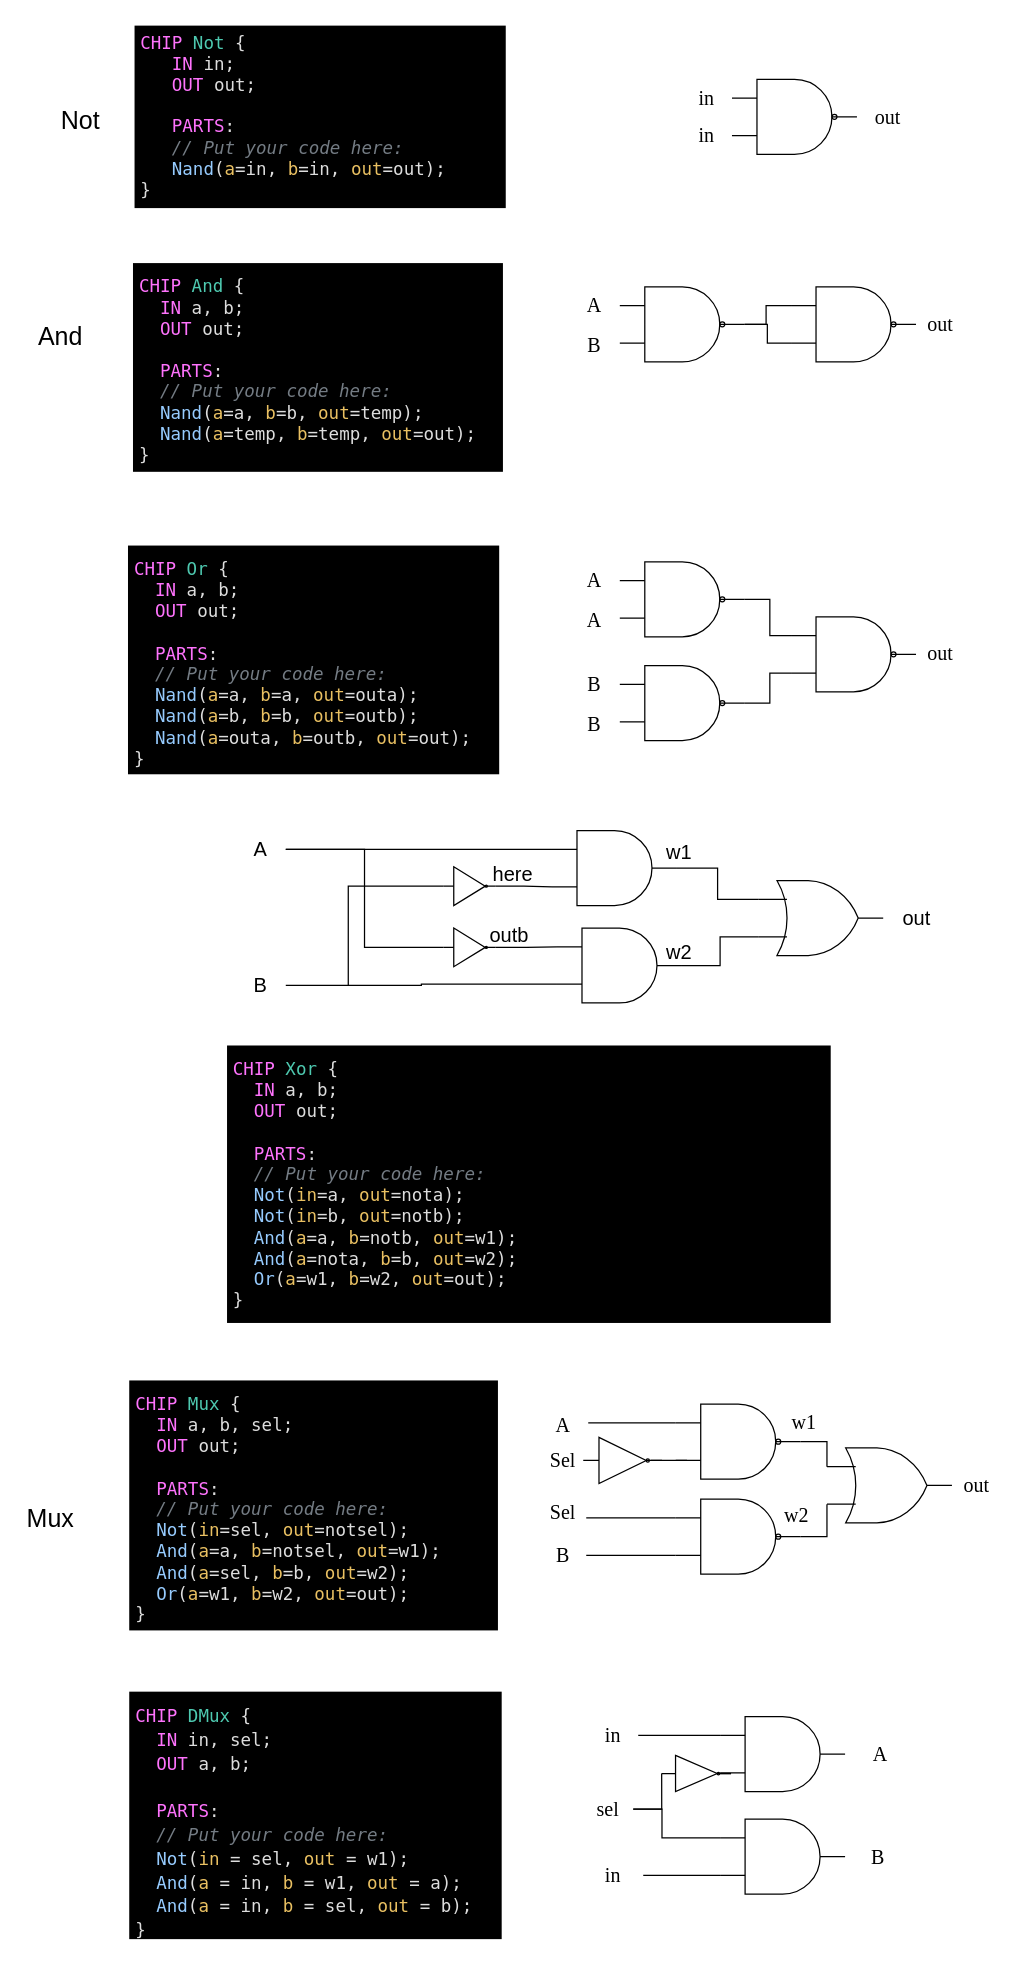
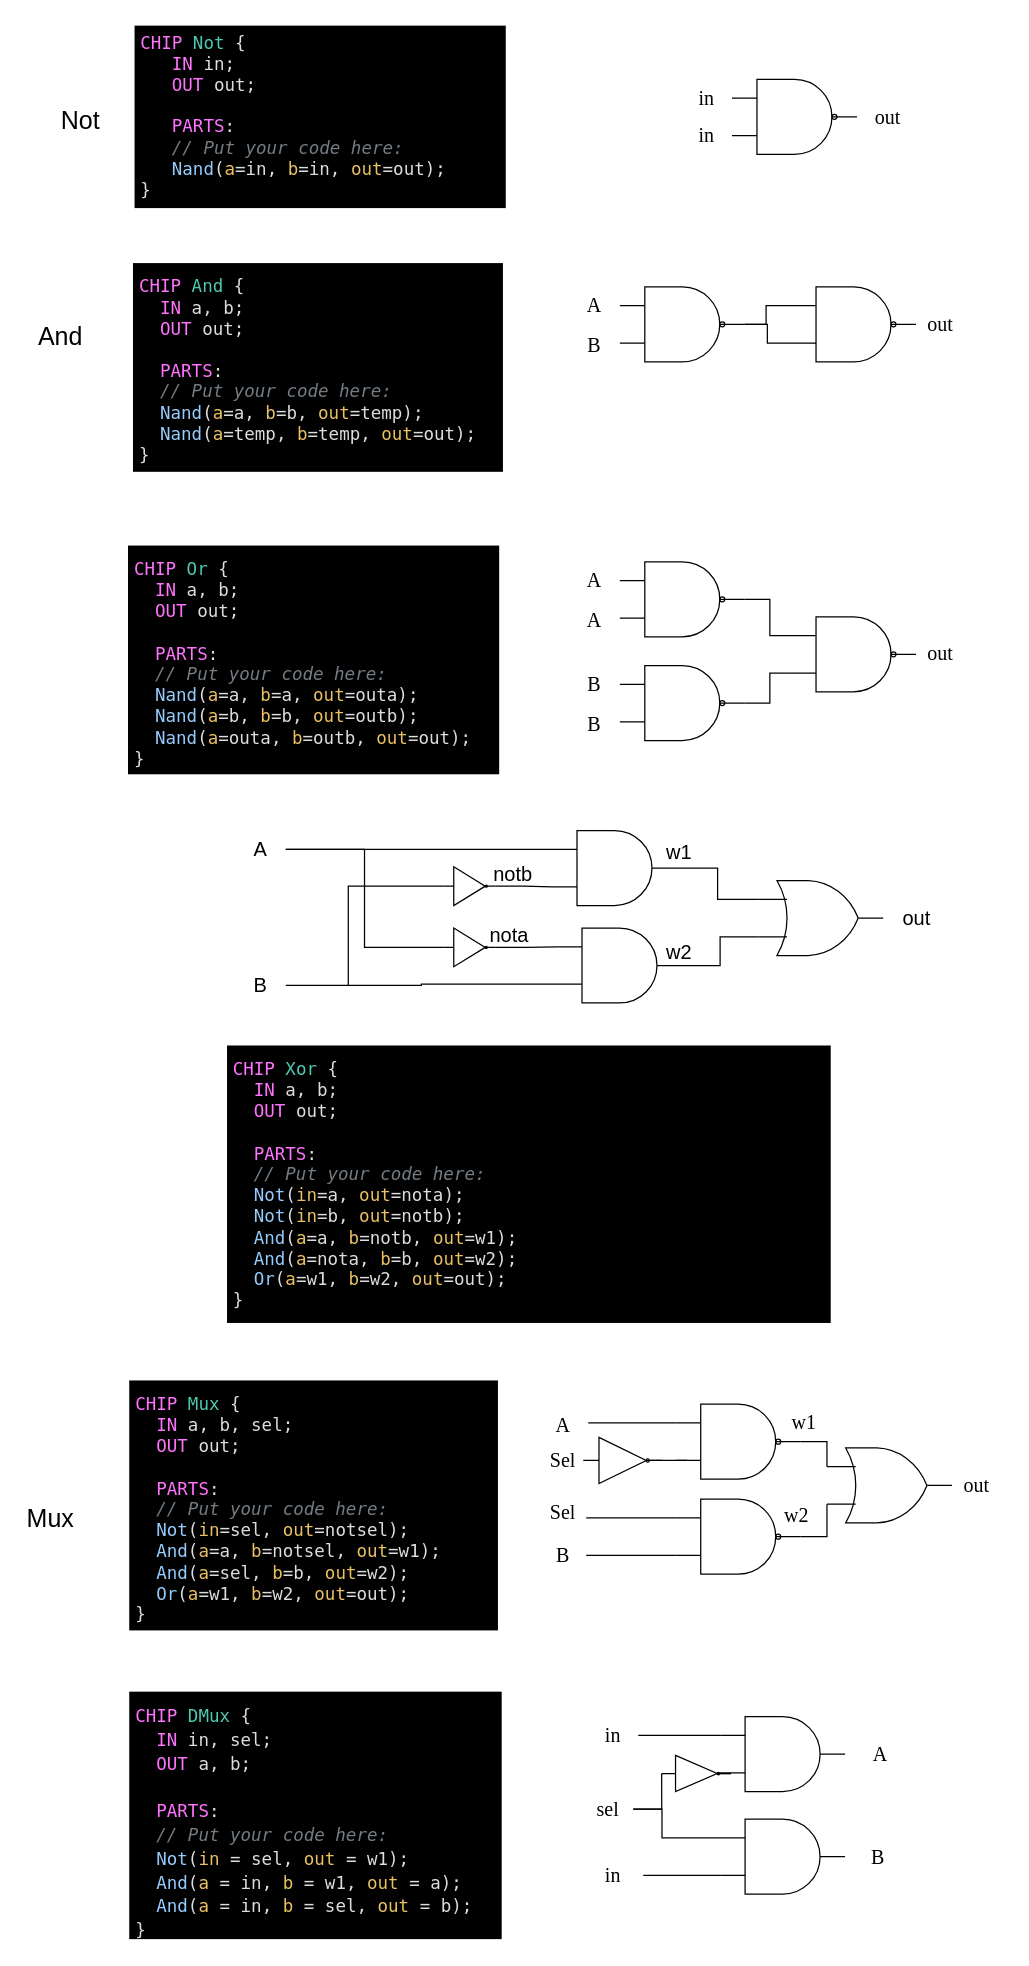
node "here": label "here" -> "notb"
node "outb": label "outb" -> "nota"
